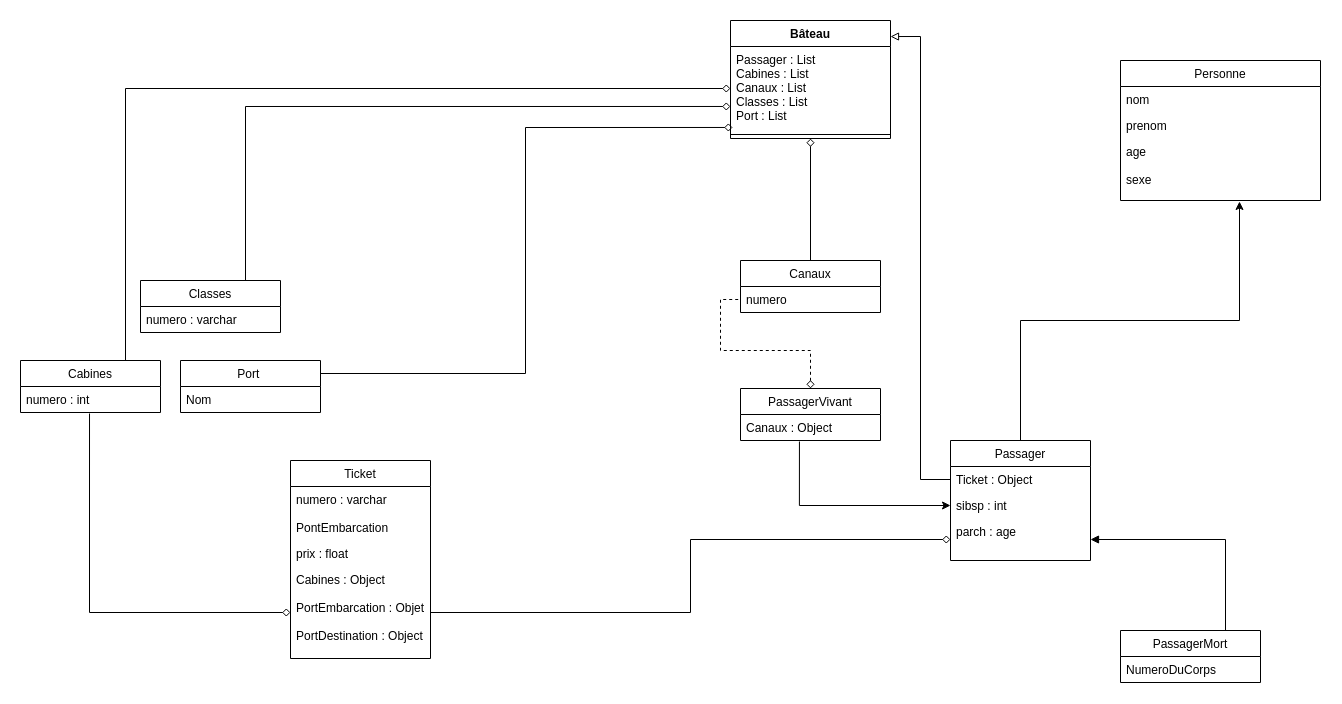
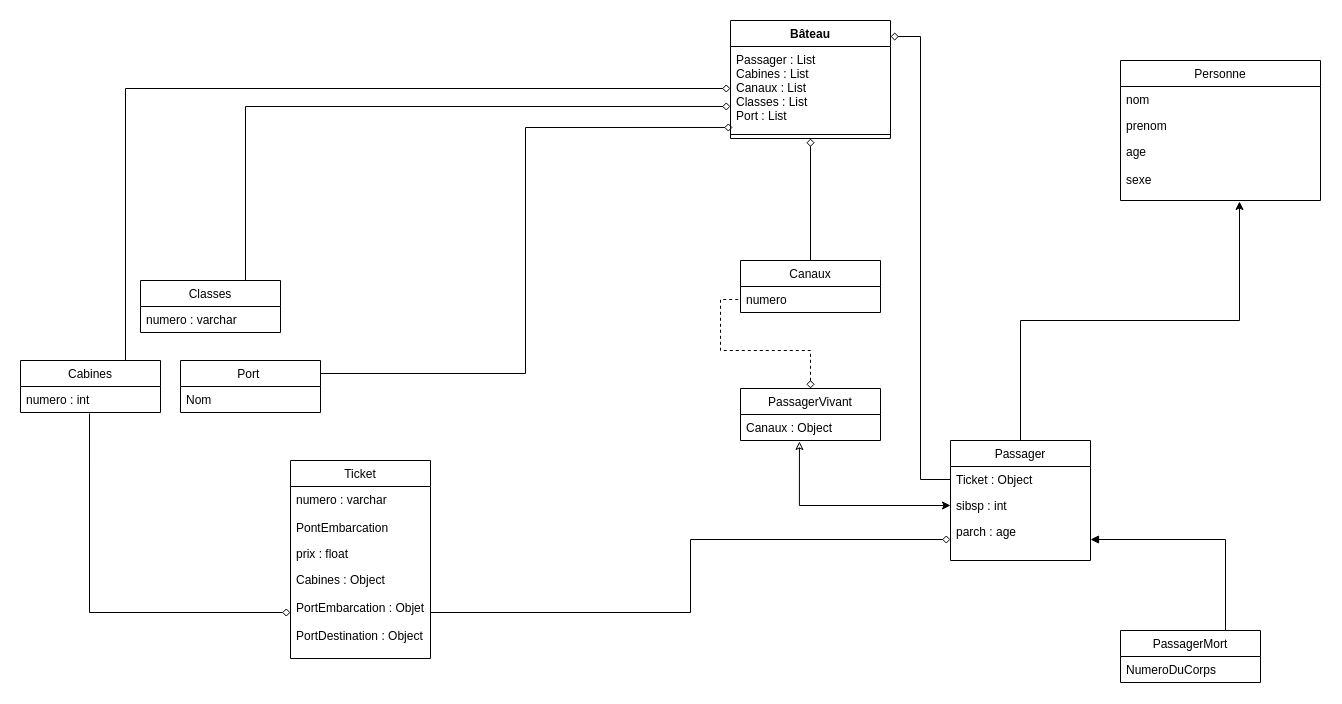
edge "Ticket : Object" -> "Bâteau": arrowhead block -> diamond
edge "Canaux : Object" -> "sibsp : int": arrowhead none -> classic
